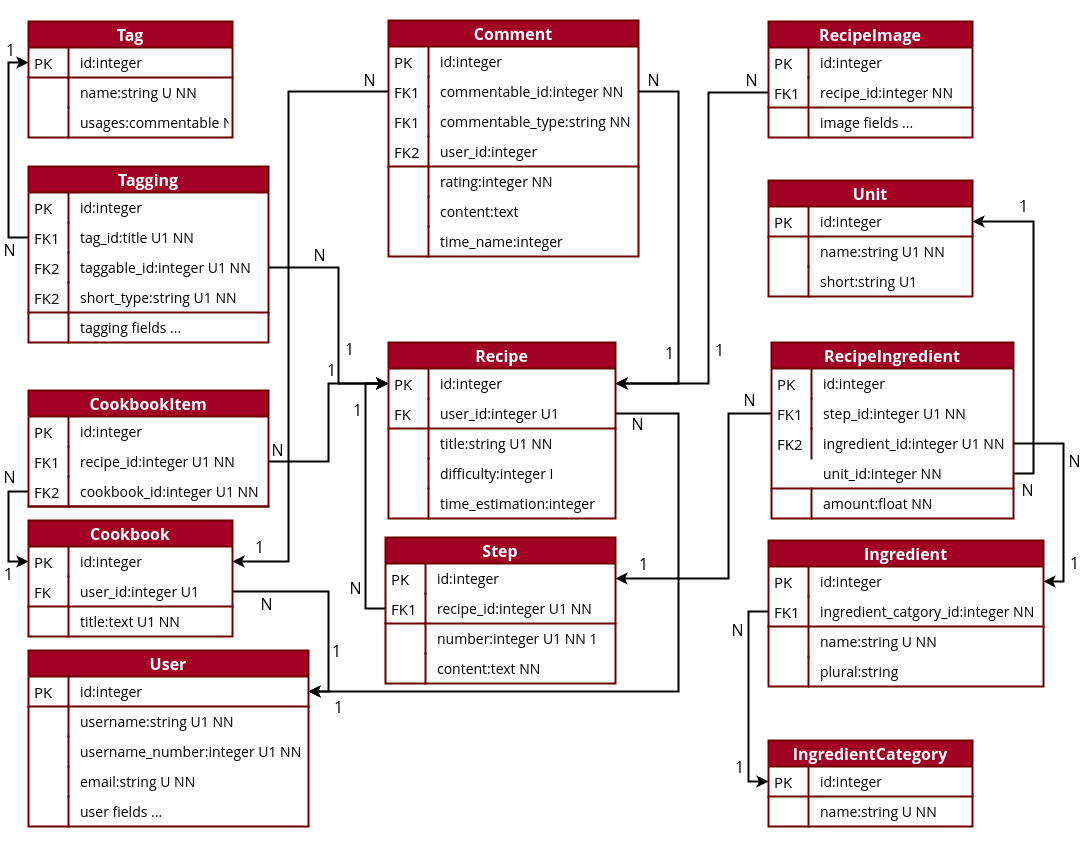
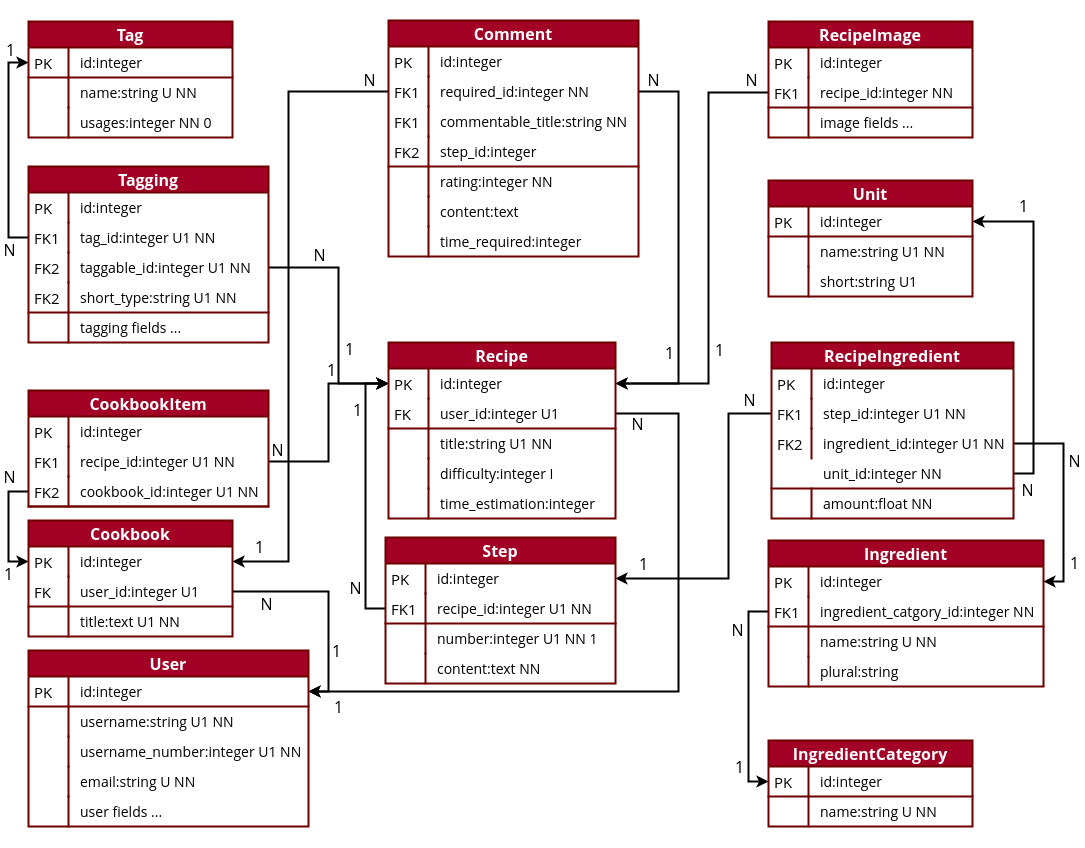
node "commentable_id:integer NN": label "commentable_id:integer NN" -> "required_id:integer NN"
node "commentable_type:string NN": label "commentable_type:string NN" -> "commentable_title:string NN"
node "usages:commentable NN 0": label "usages:commentable NN 0" -> "usages:integer NN 0"
node "user_id:integer": label "user_id:integer" -> "step_id:integer"
node "tag_id:title U1 NN": label "tag_id:title U1 NN" -> "tag_id:integer U1 NN"
node "time_name:integer": label "time_name:integer" -> "time_required:integer"
